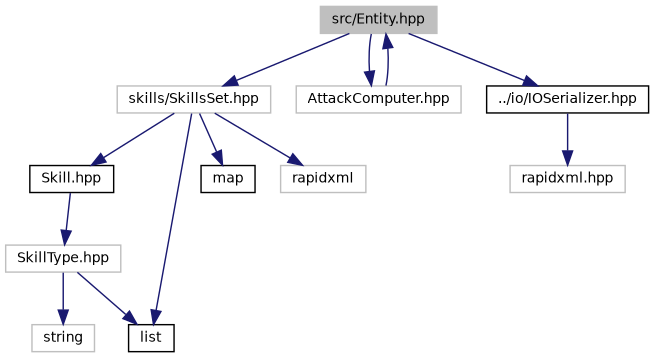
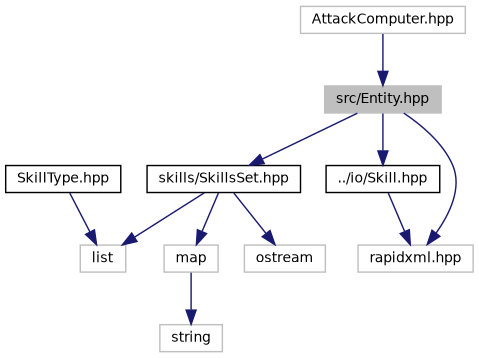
edge "src/Entity.hpp" -> "AttackComputer.hpp": now "src/Entity.hpp" -> "rapidxml.hpp"
node "skills/SkillsSet.hpp": color grey75 -> black
node "../io/IOSerializer.hpp": label "../io/IOSerializer.hpp" -> "../io/Skill.hpp"
node "Skill.hpp": removed
node "map": color black -> grey75
node "rapidxml": label "rapidxml" -> "ostream"
node "SkillType.hpp": color grey75 -> black
edge "SkillType.hpp" -> "string": now "map" -> "string"
node "list": color black -> grey75
